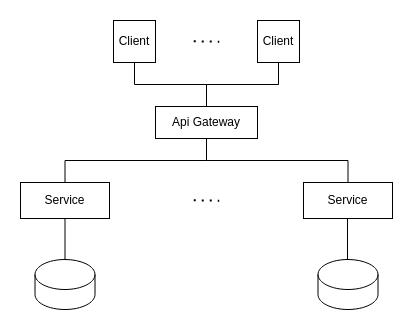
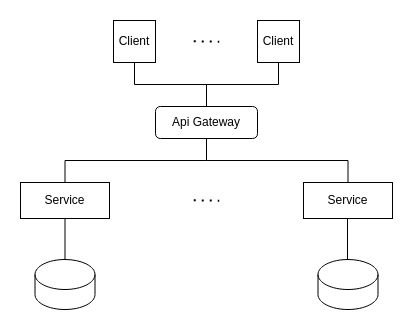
node "Api Gateway": shape rectangle -> rounded rectangle
